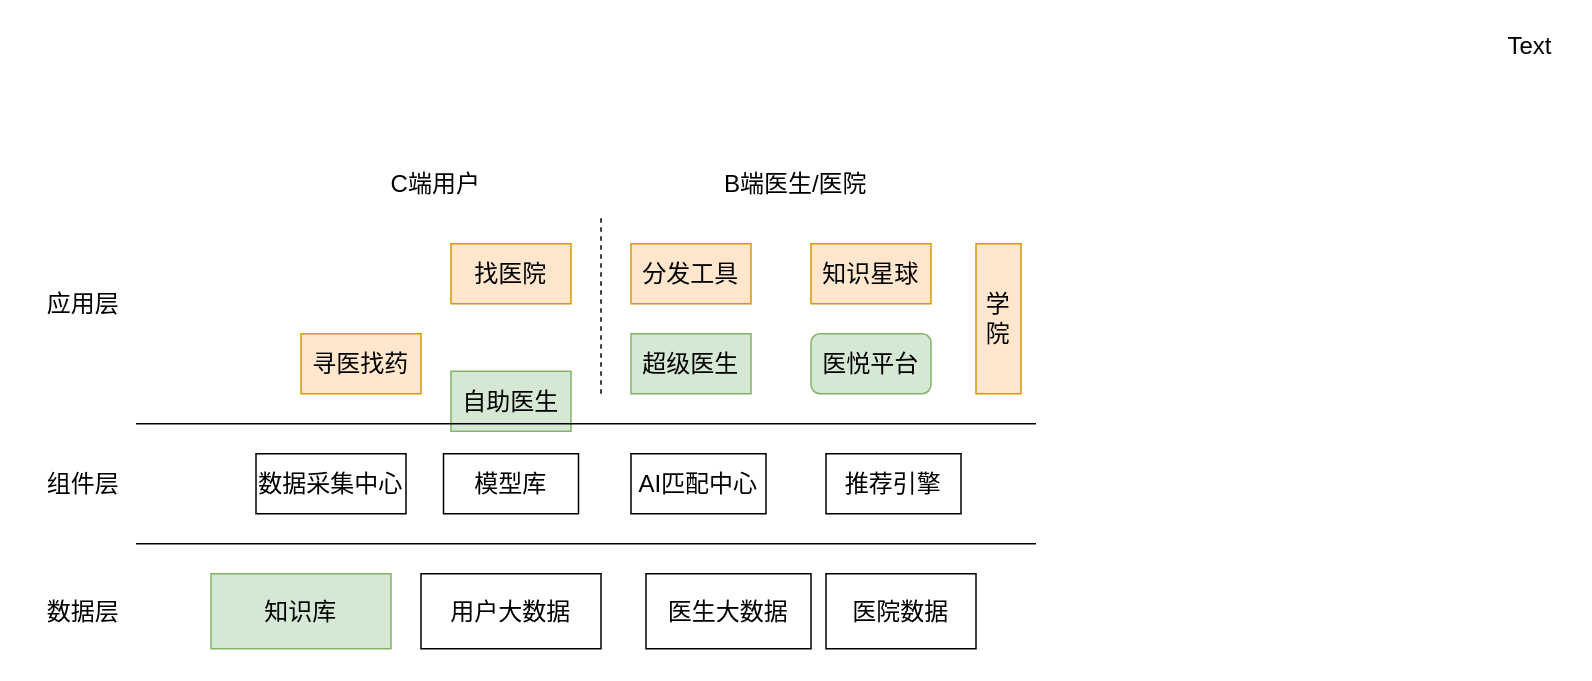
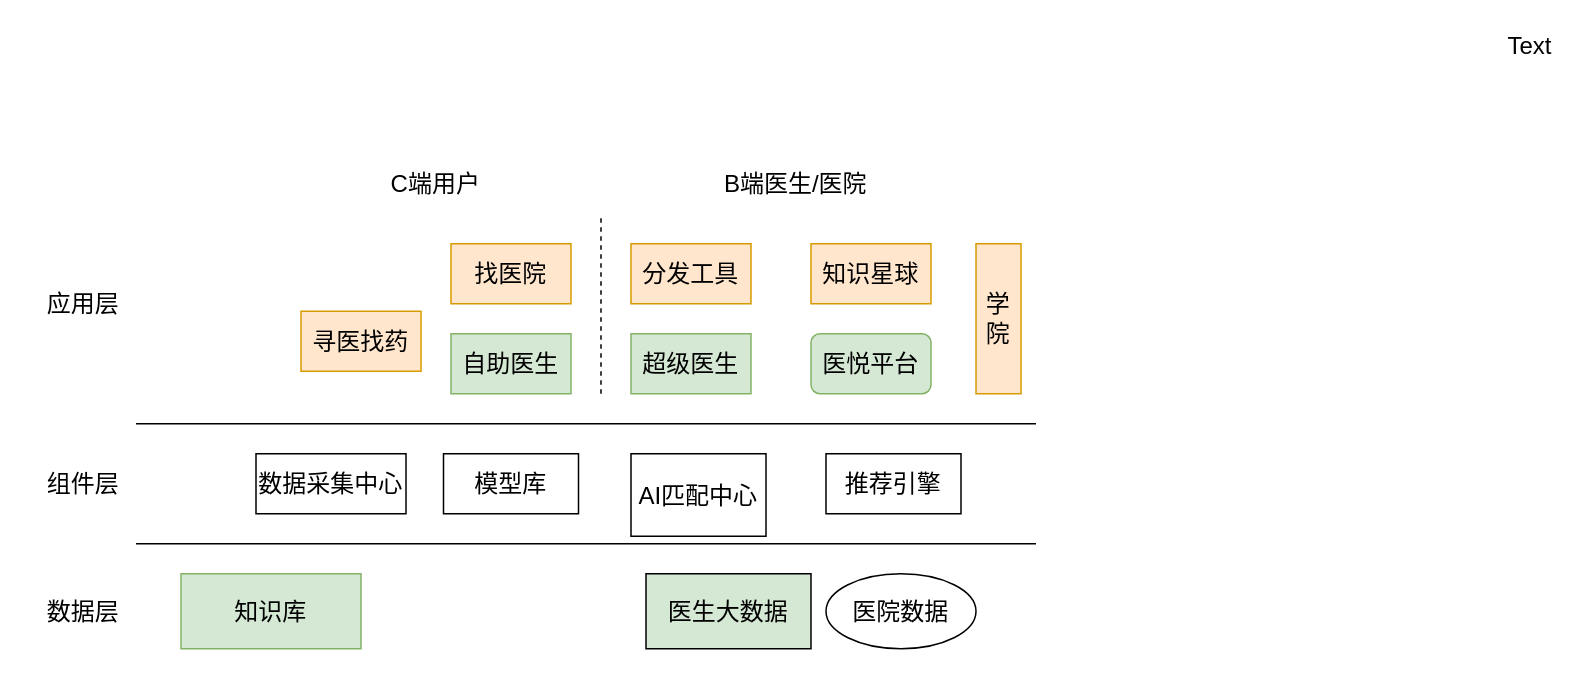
node "寻医找药": moved (361, 364) -> (361, 341)
node "自助医生": moved (511, 401) -> (511, 364)
node "AI匹配中心": size 135x60 -> 135x83
node "知识库": moved (301, 611) -> (271, 611)
node "用户大数据": removed
node "医生大数据": fillcolor #ffffff -> #d5e8d4
node "医院数据": shape rectangle -> ellipse
